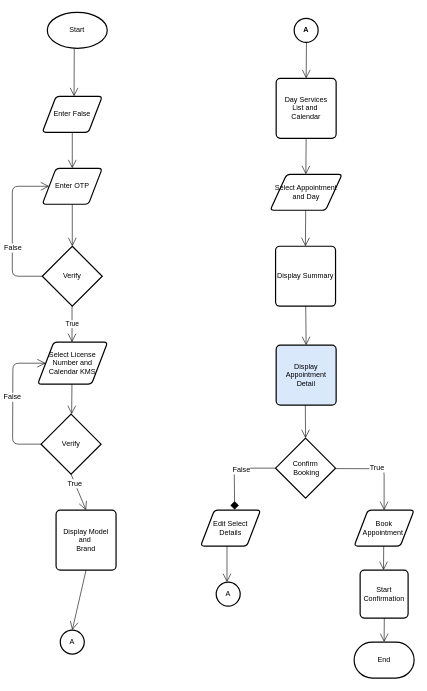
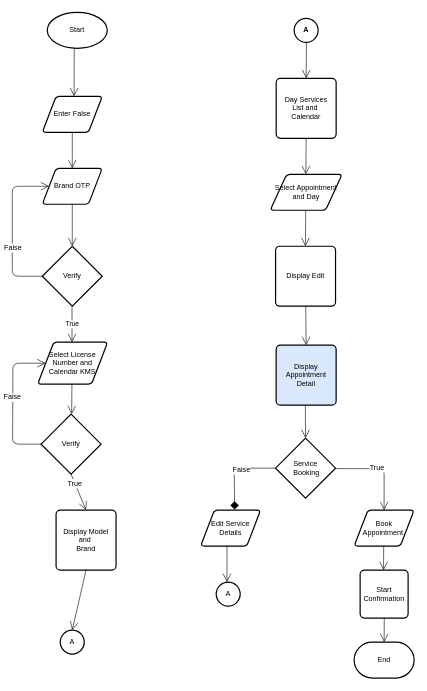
node "Enter OTP": label "Enter OTP" -> "Brand OTP"
node "Display Summary": label "Display Summary" -> "Display Edit"
node "Confirm Booking": label "Confirm Booking" -> "Service Booking"
node "Edit Select Details": label "Edit Select Details" -> "Edit Service Details"
